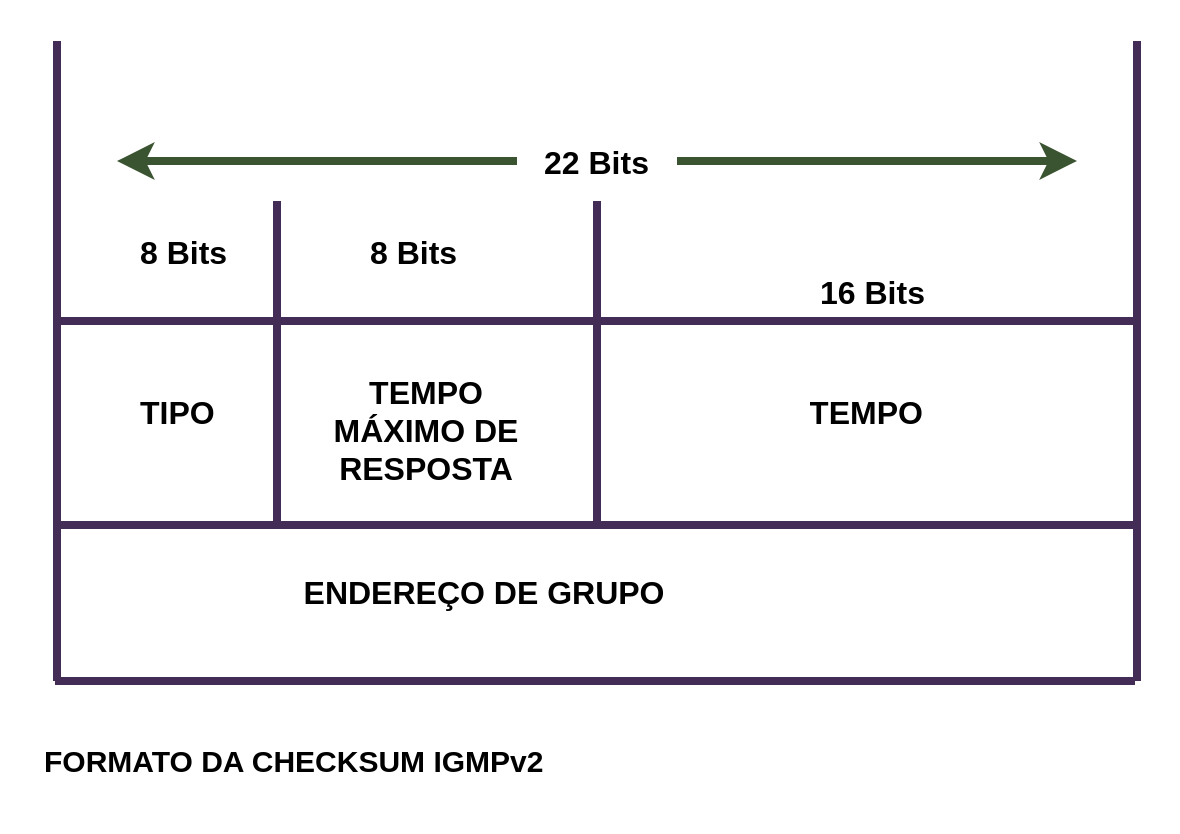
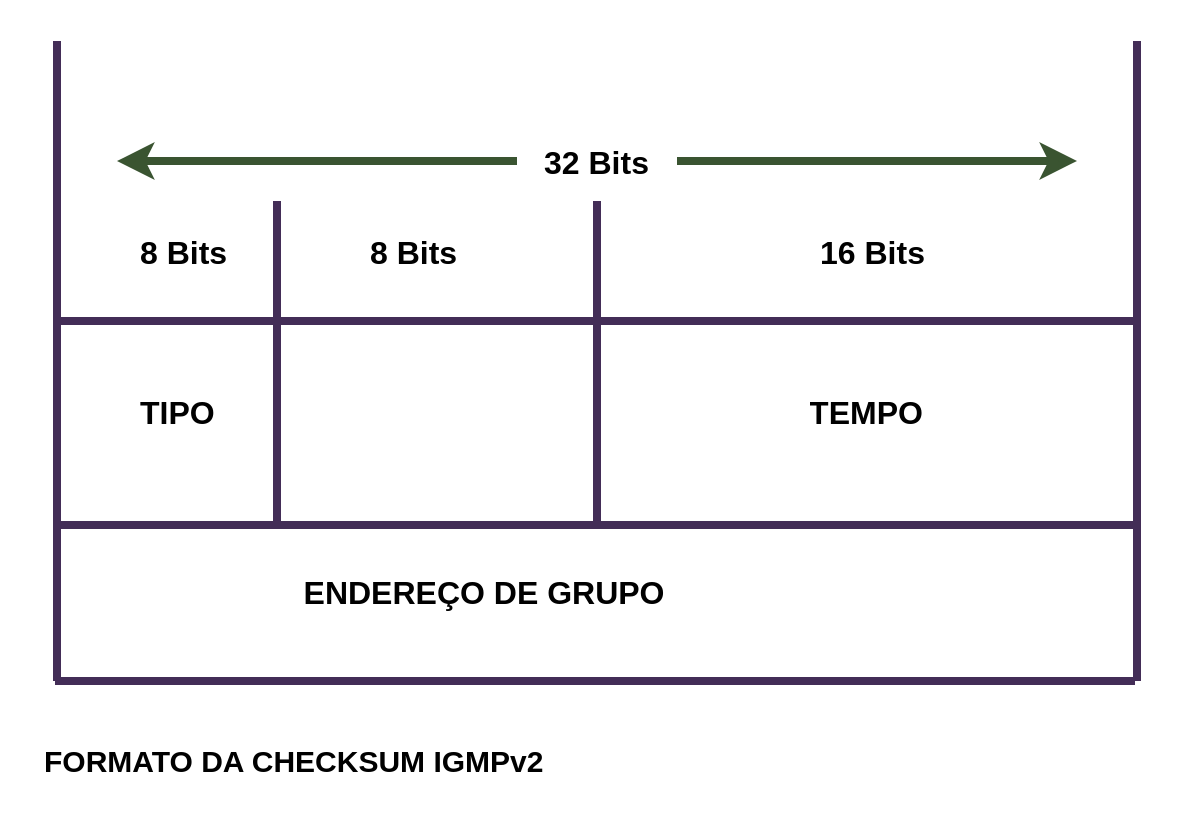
node "22 Bits": label "22 Bits" -> "32 Bits"
node "16 Bits": moved (897, 291) -> (897, 251)
node "TEMPO MÁXIMO DE RESPOSTA": removed
